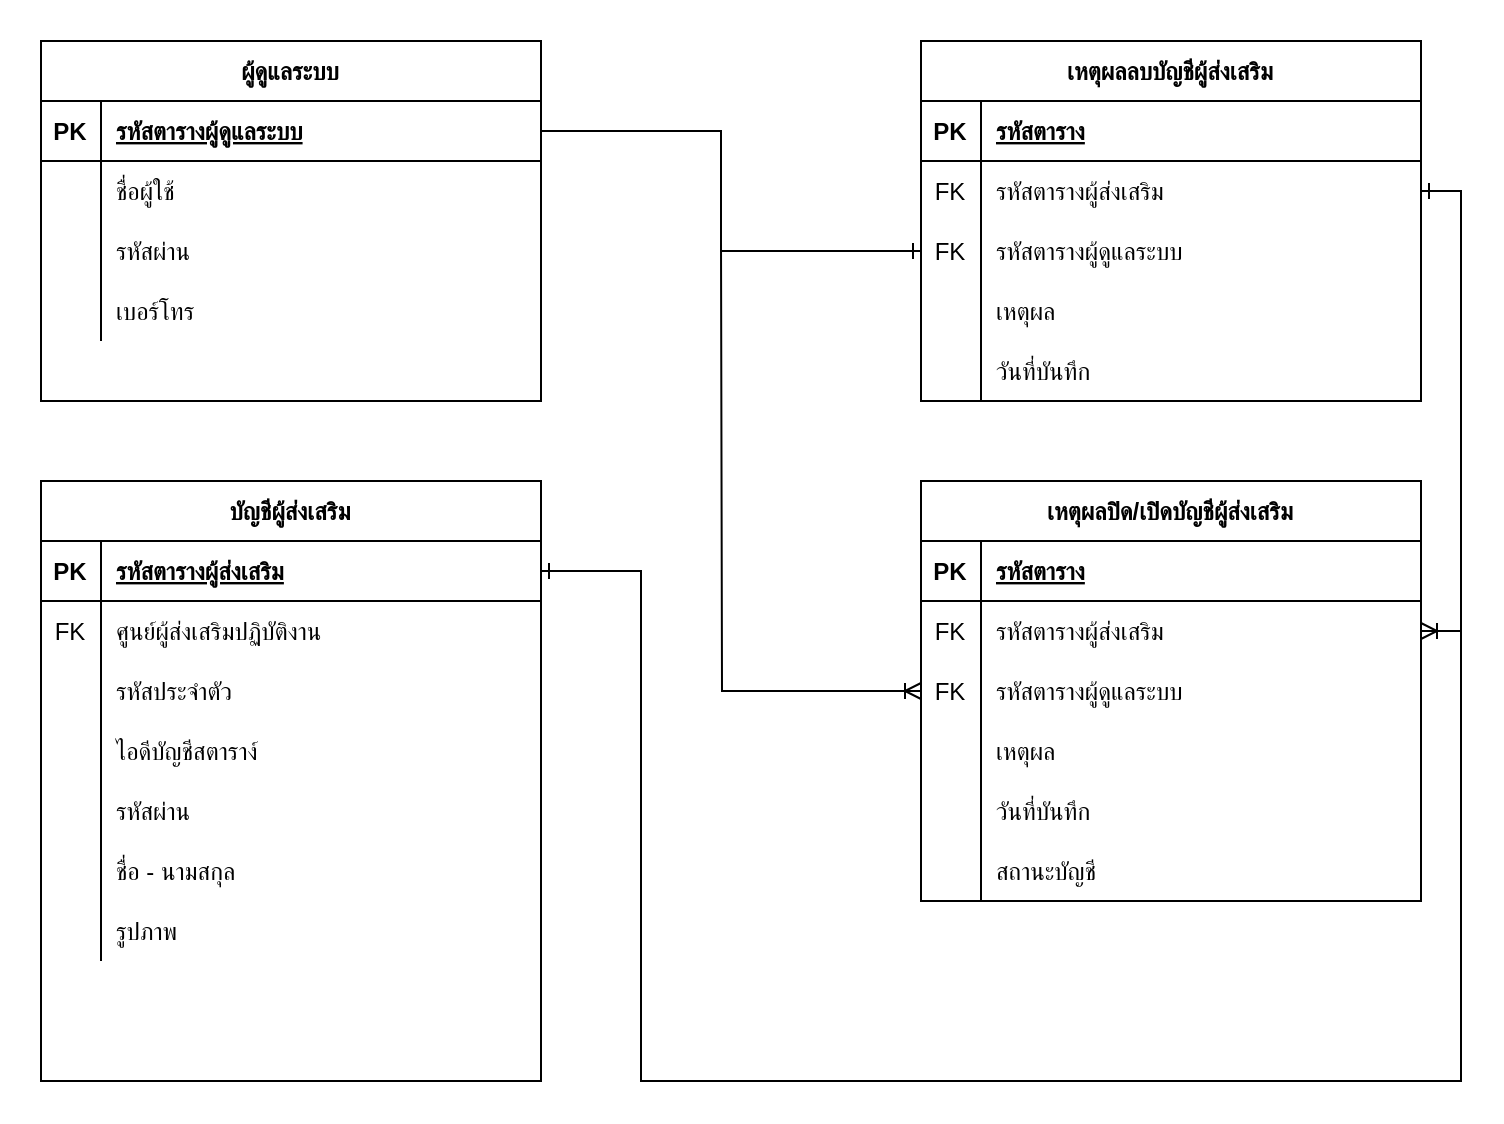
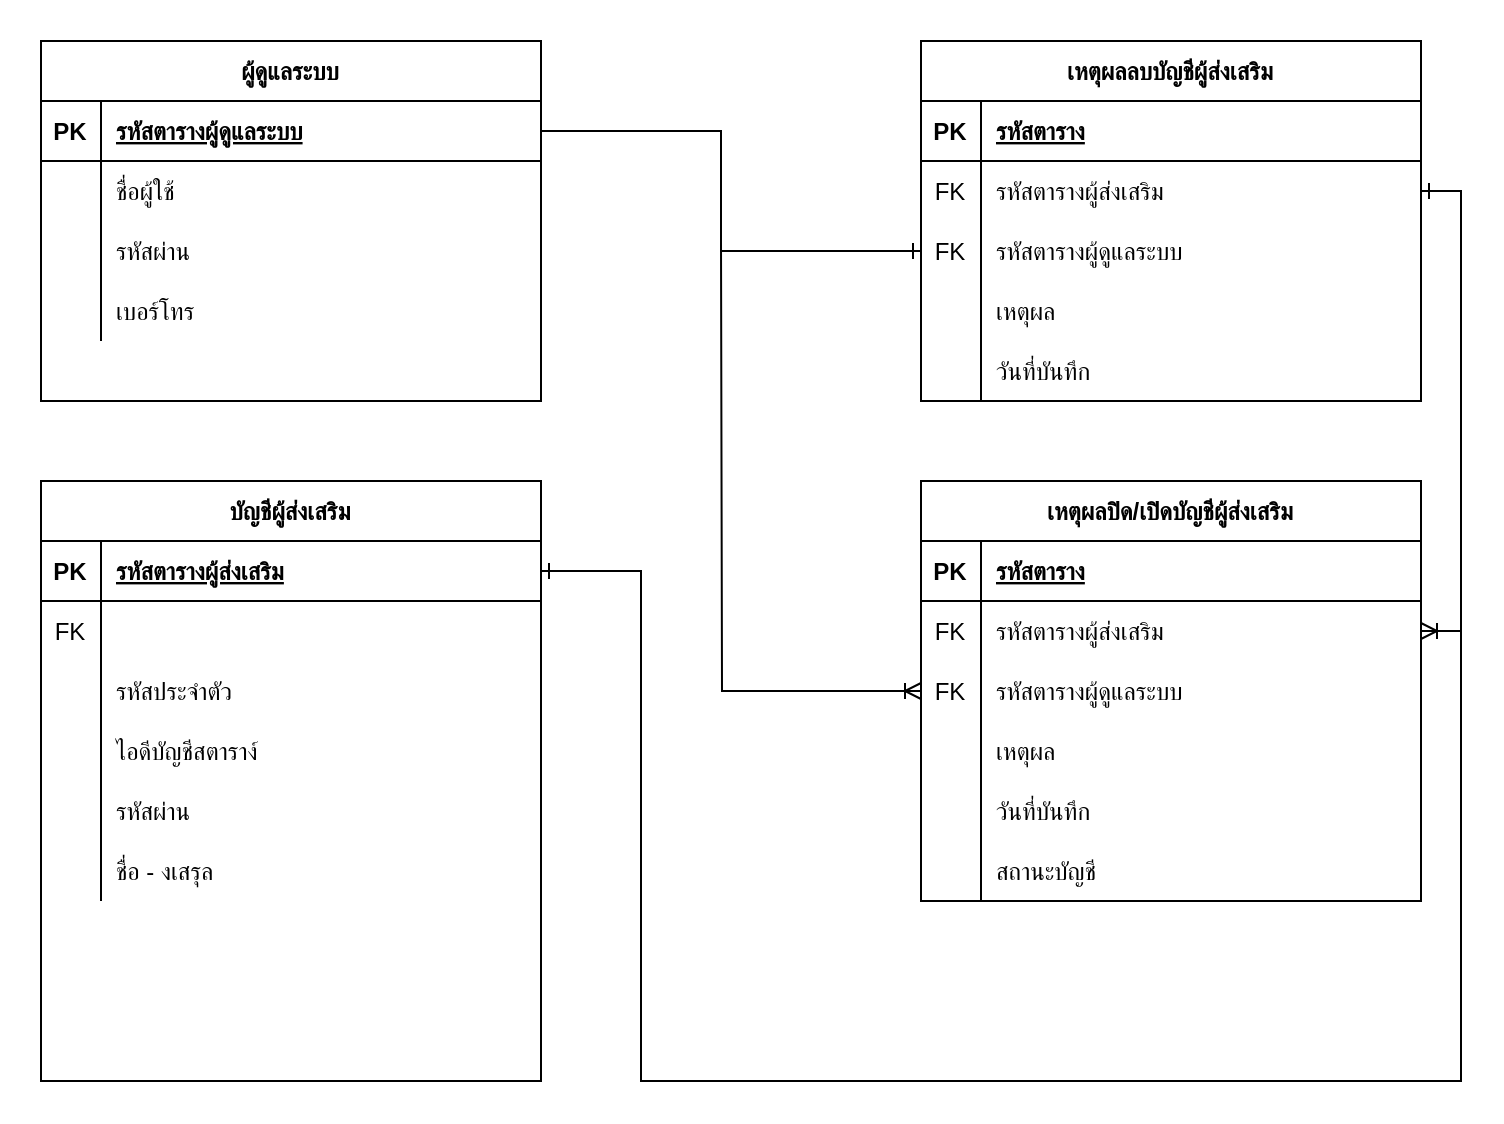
node "ศูนย์ผู้ส่งเสริมปฏิบัติงาน": removed
node "ชื่อ - นามสกุล": label "ชื่อ - นามสกุล" -> "ชื่อ - งเสรุล"
node "รูปภาพ": removed
